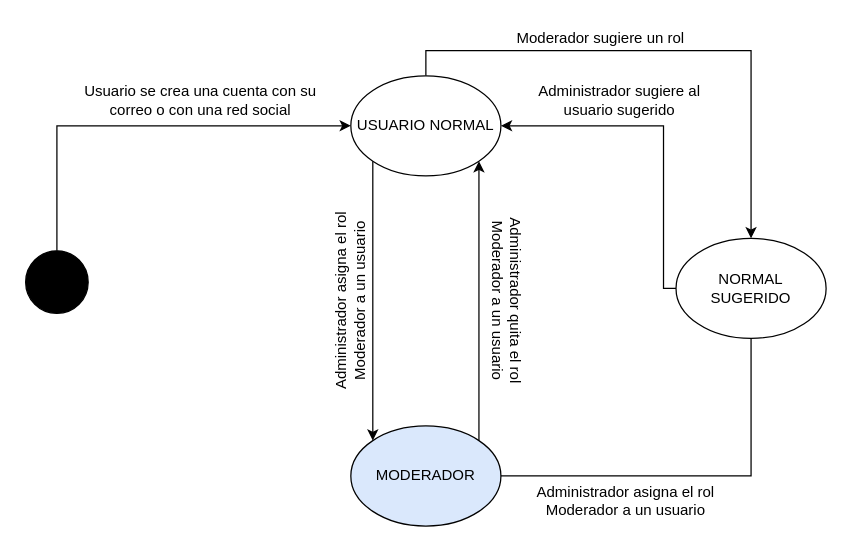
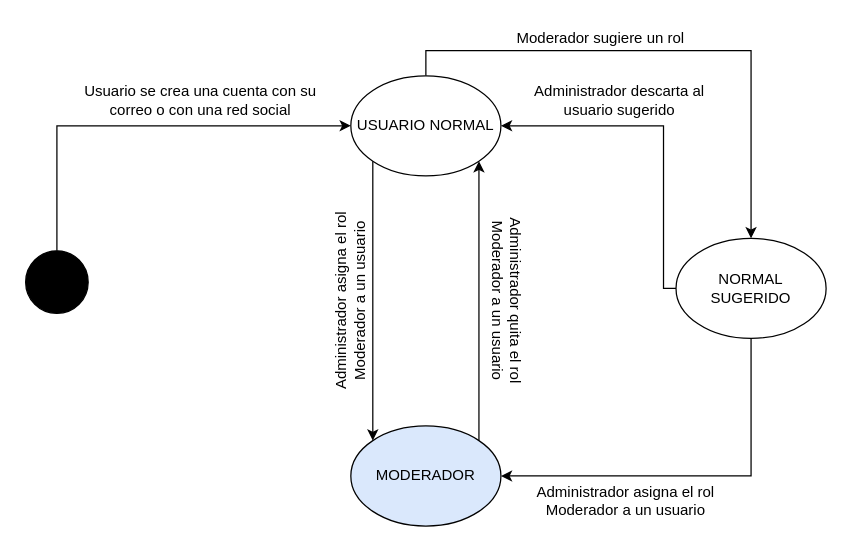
node "Administrador sugiere al usuario sugerido": label "Administrador sugiere al usuario sugerido" -> "Administrador descarta al usuario sugerido"
edge "NORMAL SUGERIDO" -- "MODERADOR": arrowhead none -> classic
